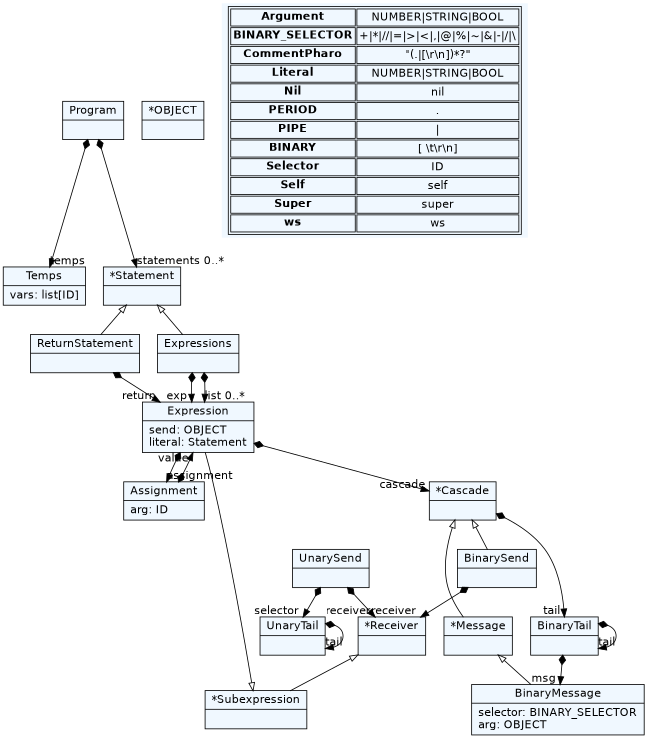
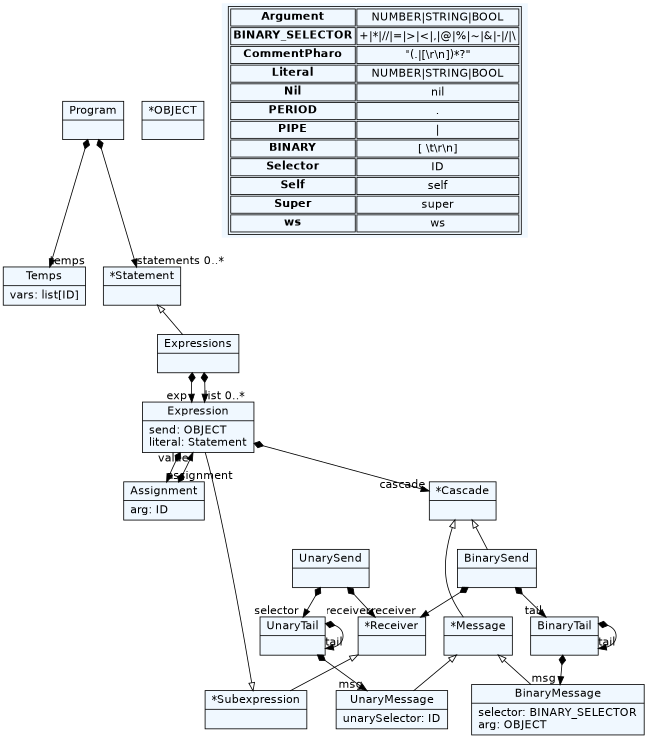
node "ReturnStatement": removed
edge "*Cascade" -- "BinaryTail": now "BinarySend" -- "BinaryTail"
node "UnaryMessage": added
